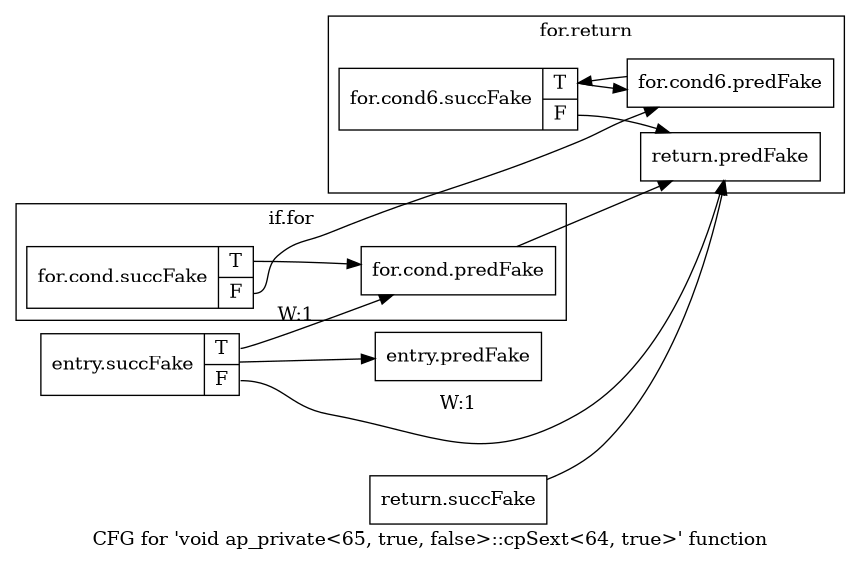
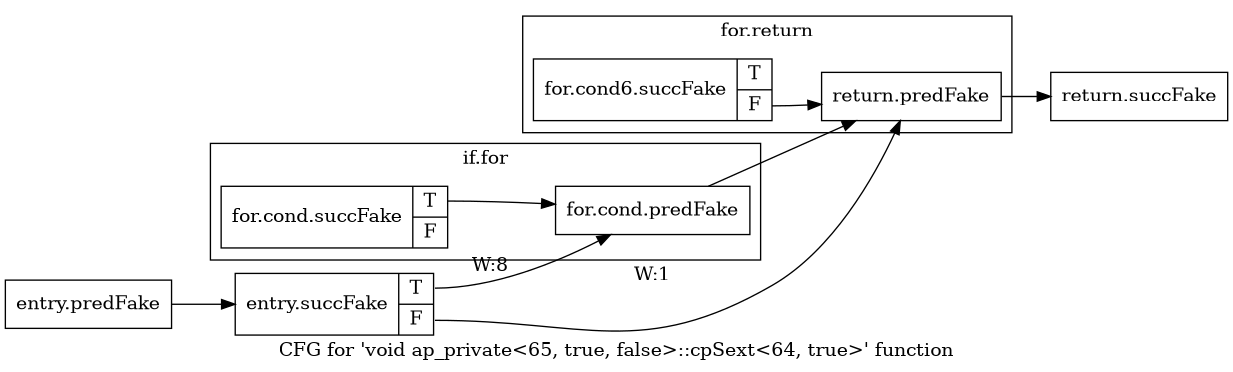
node "for.cond6.predFake": removed
edge "entry.succFake" -> "for.cond.predFake": label "W:1" -> "W:8"
edge "return.succFake" -> "return.predFake": reversed
edge "entry.succFake" -> "entry.predFake": reversed
